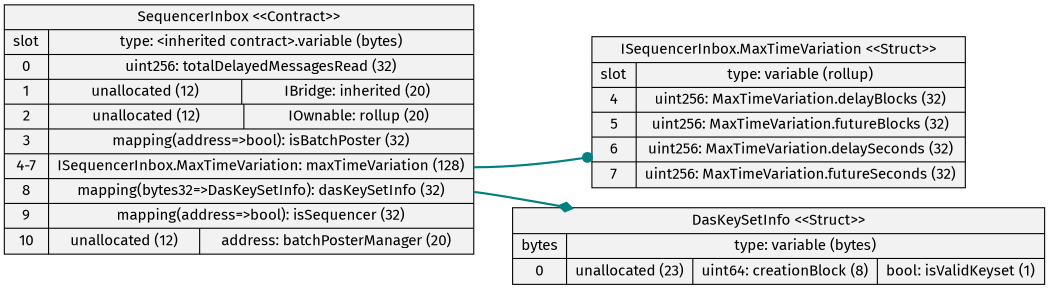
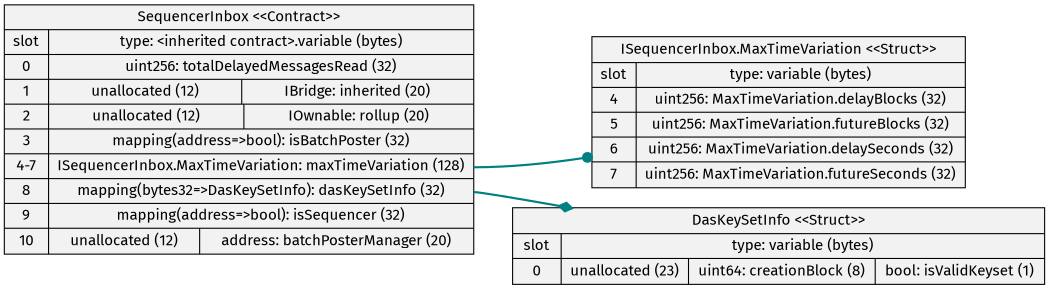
node "ISequencerInbox.MaxTimeVariation <<Struct>>": text "type: variable (rollup)" -> "type: variable (bytes)"
node "DasKeySetInfo <<Struct>>": text "bytes" -> "slot"
